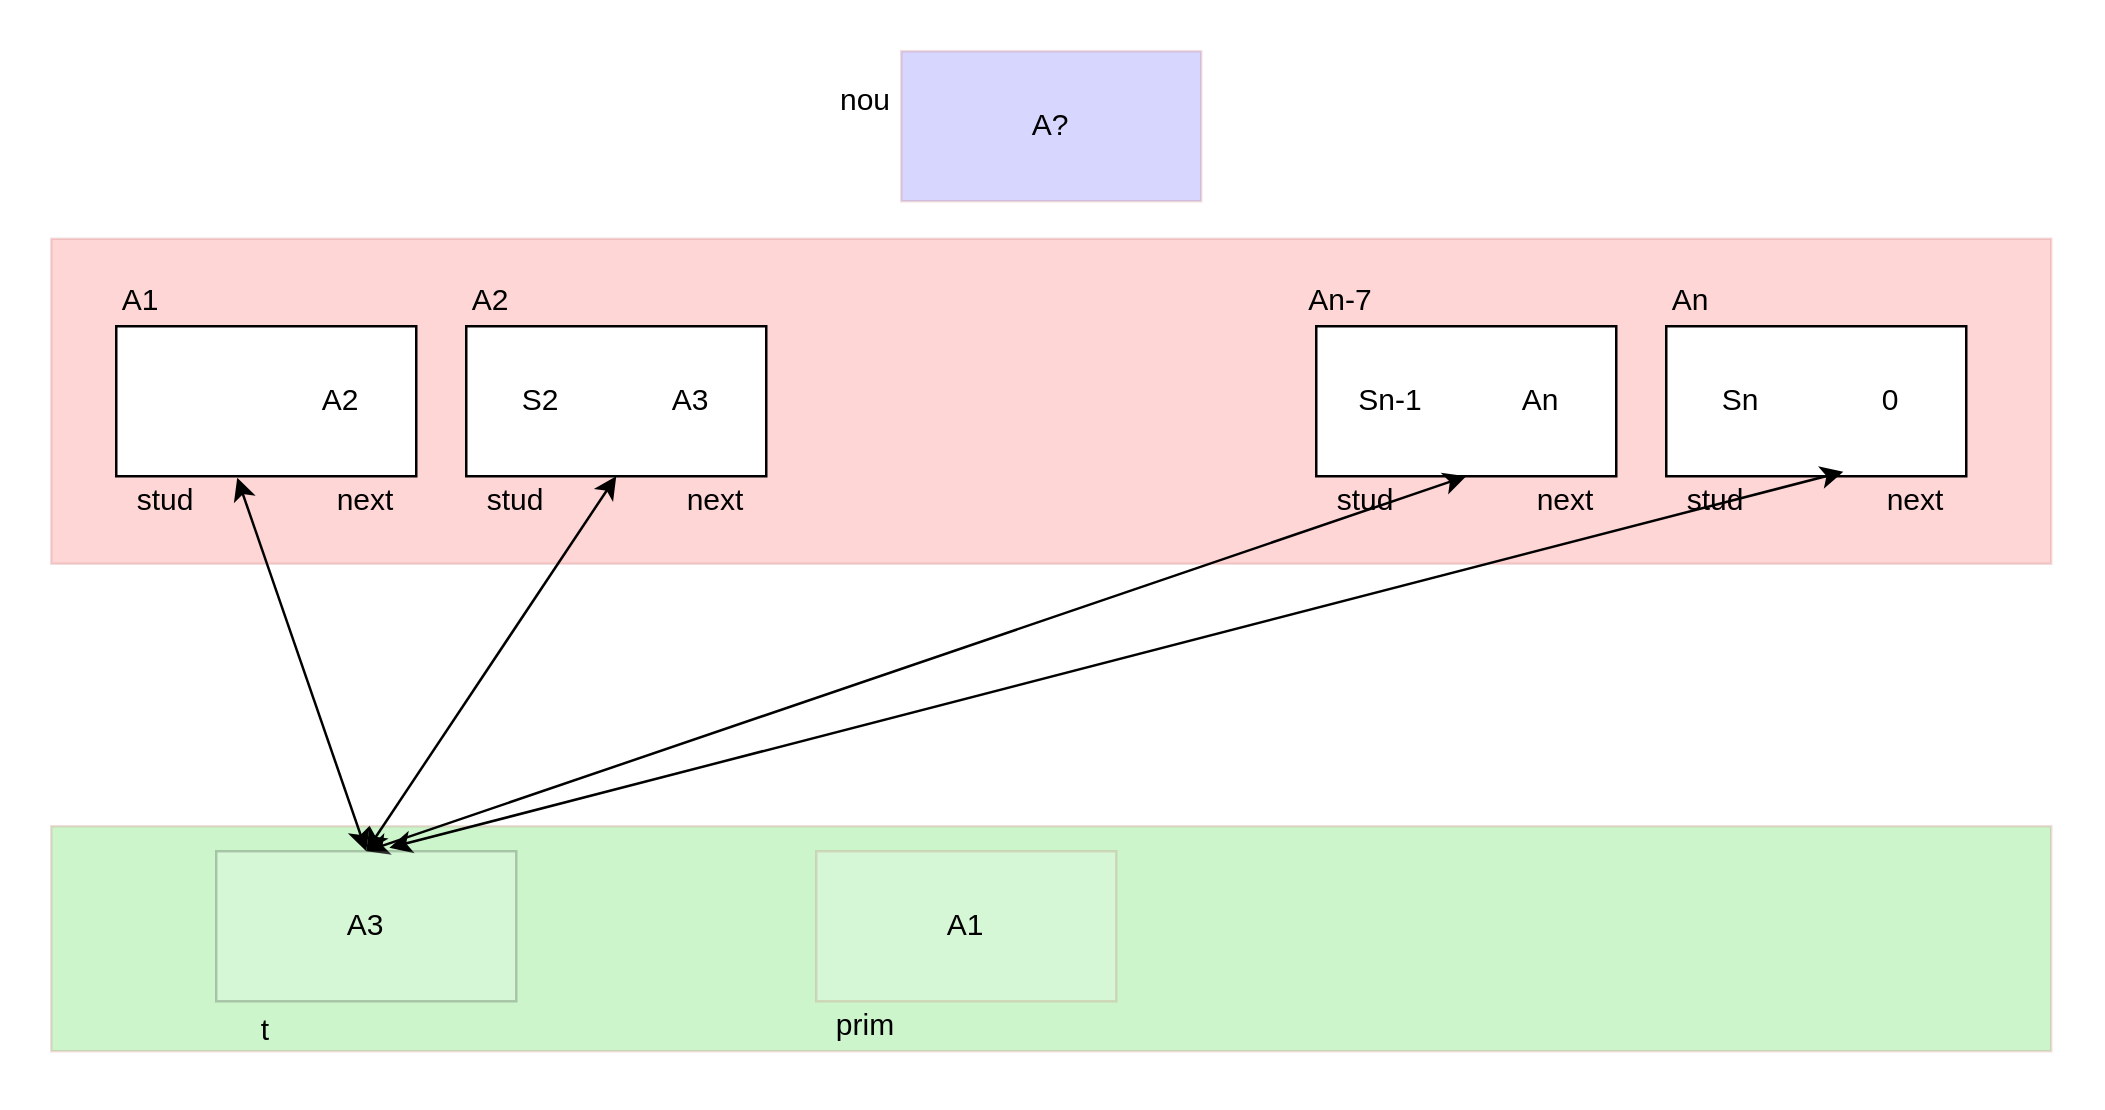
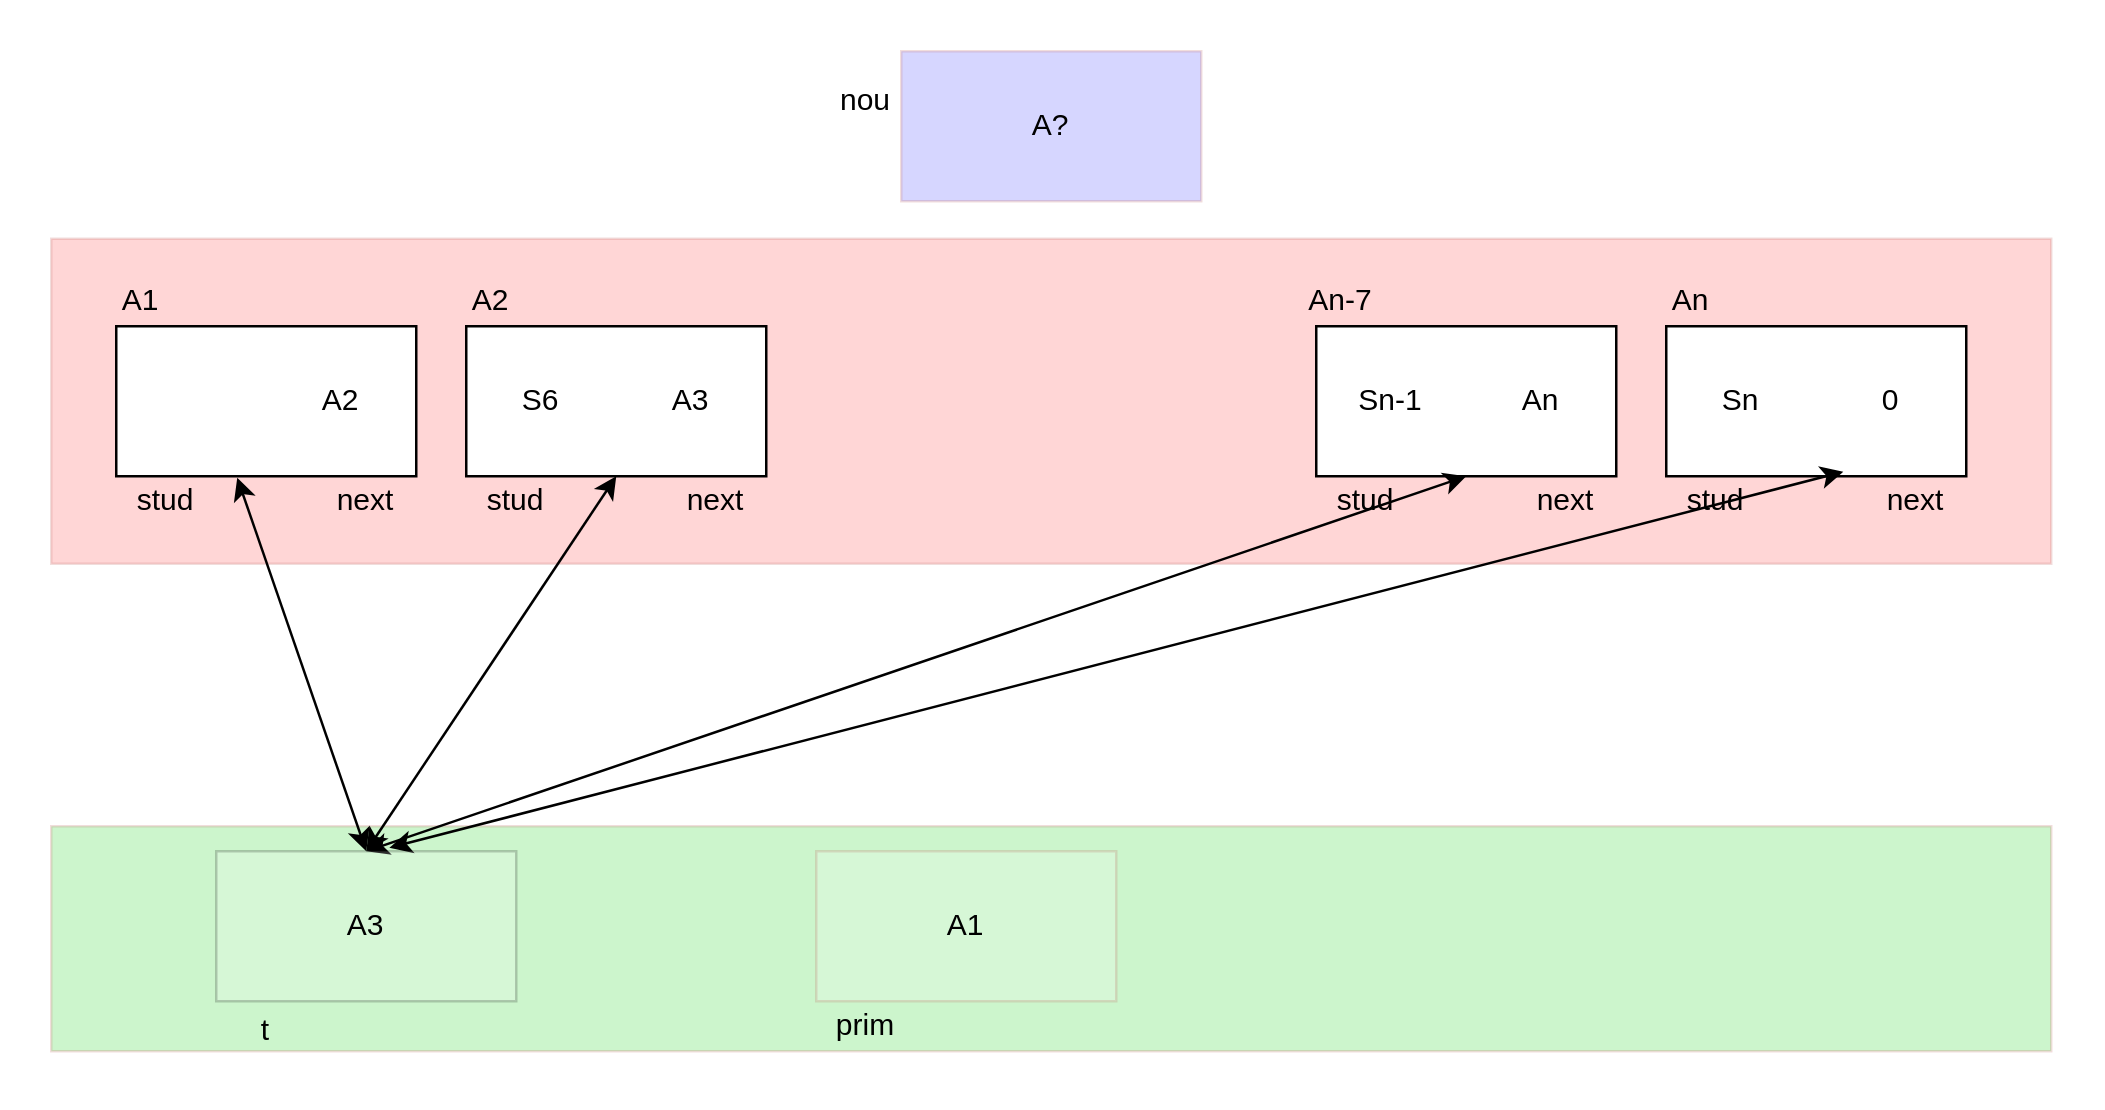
node "S2": label "S2" -> "S6"
